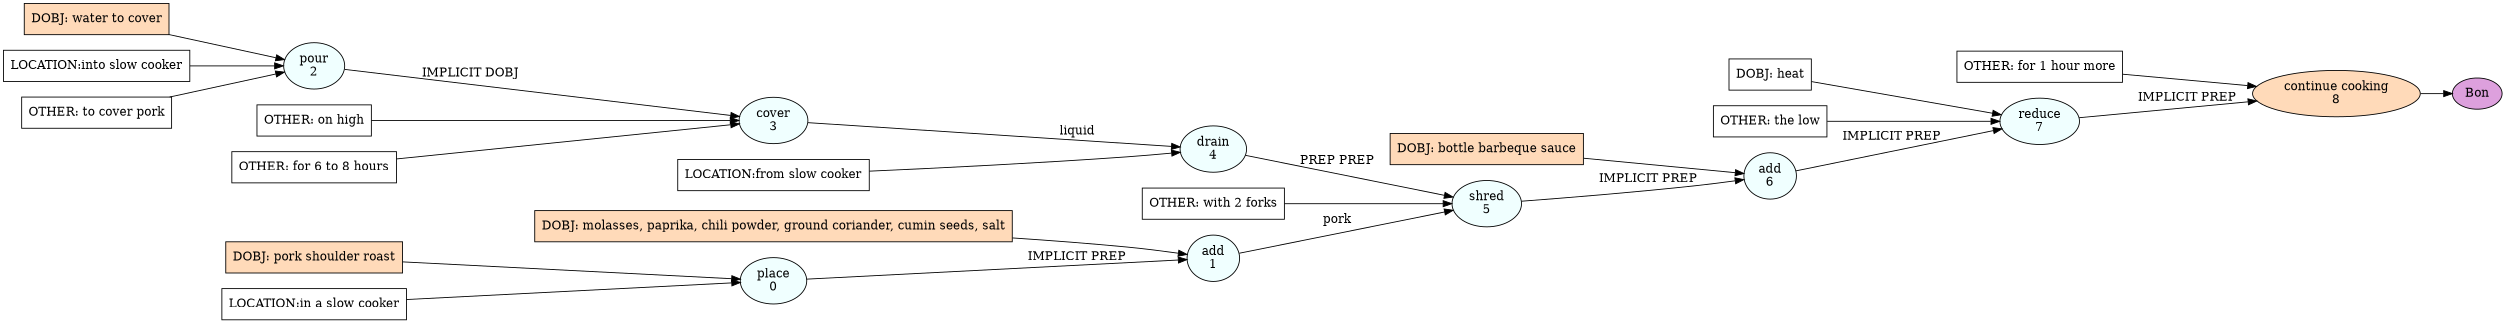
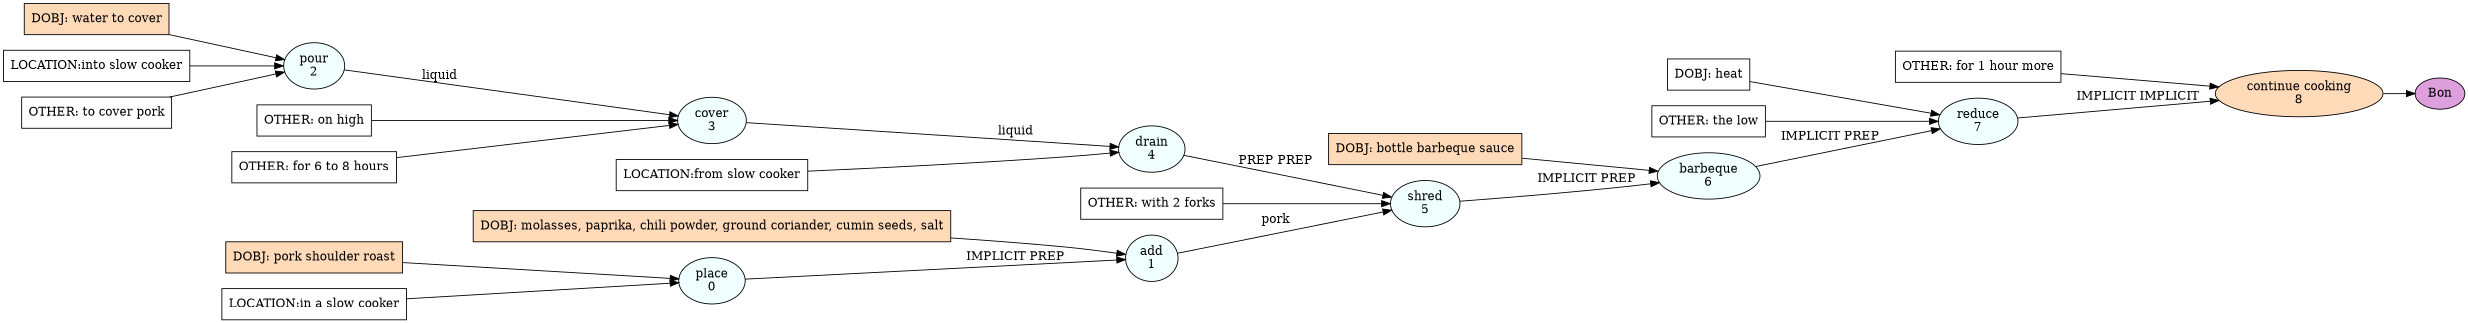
edge "pour 2" -> "cover 3": label "IMPLICIT DOBJ" -> "liquid"
edge "reduce 7" -> "continue cooking 8": label "IMPLICIT PREP" -> "IMPLICIT IMPLICIT"
node "add 6": label "add 6" -> "barbeque 6"
